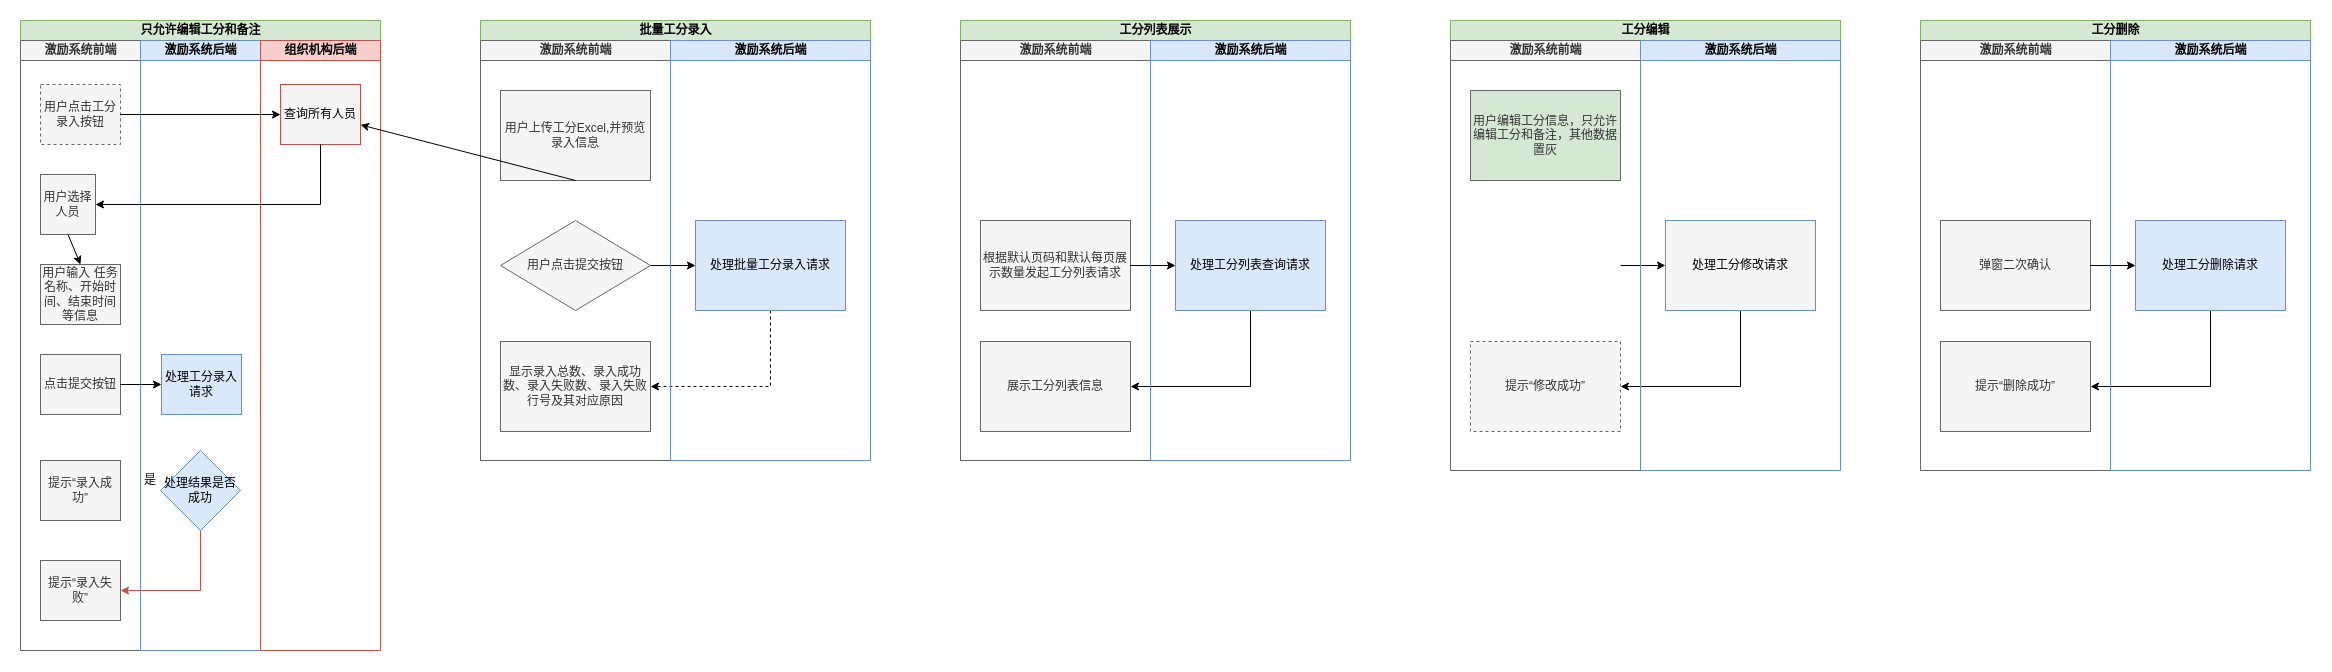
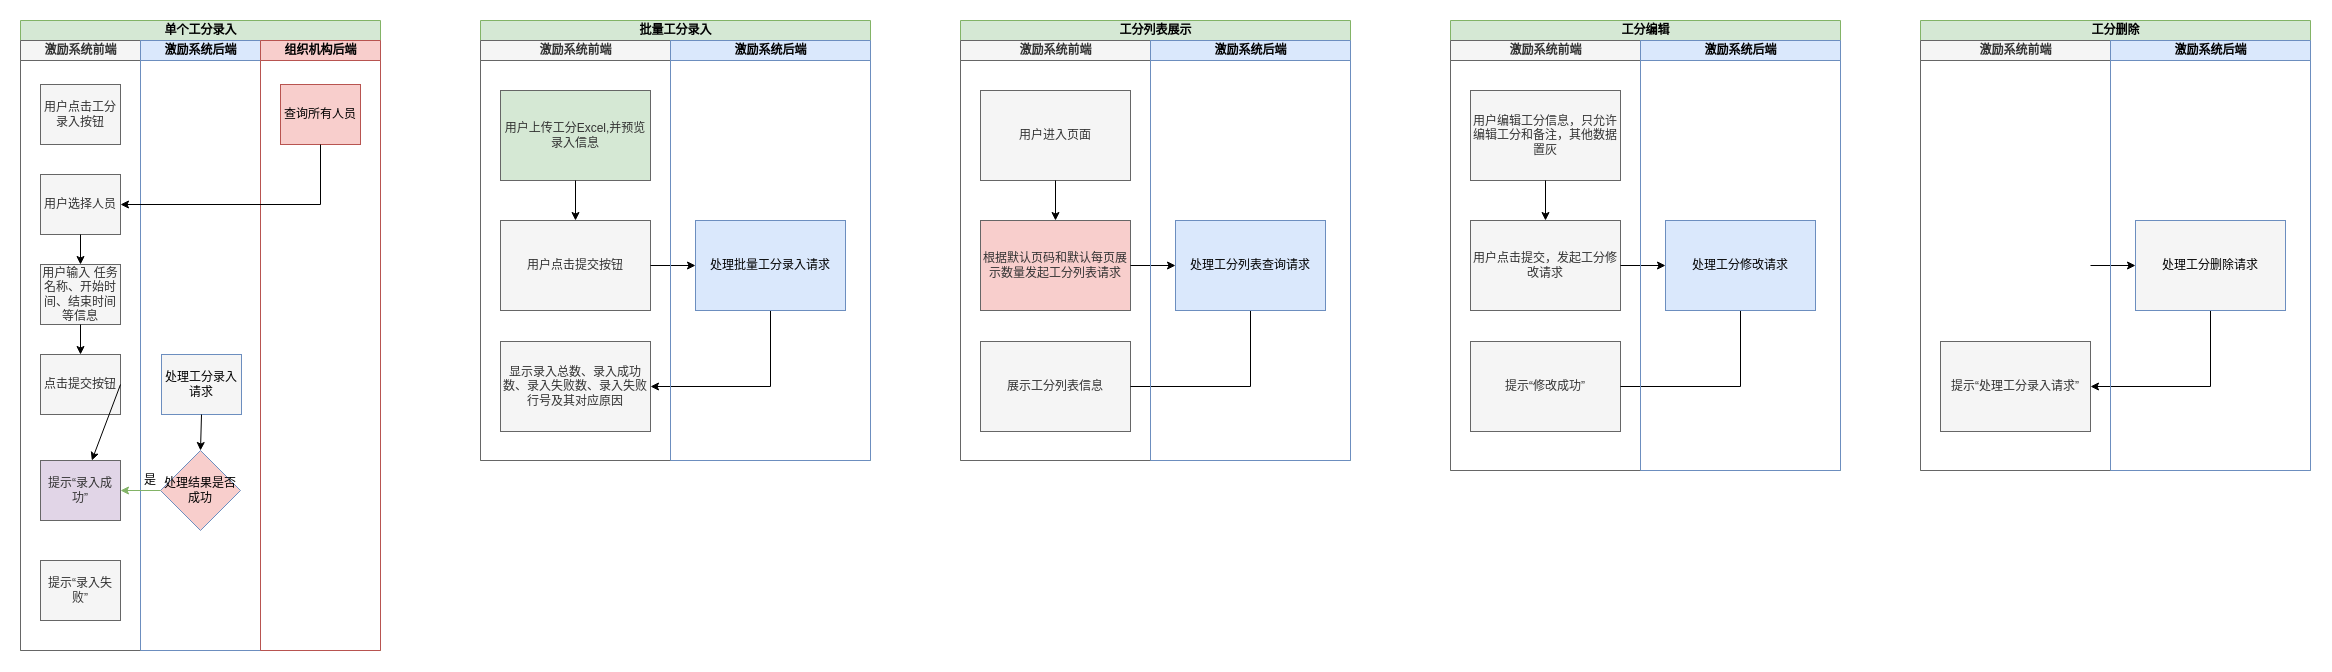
node "只允许编辑工分和备注": label "只允许编辑工分和备注" -> "单个工分录入"
node "用户点击工分录入按钮": style dashed -> solid
edge "用户点击工分录入按钮" -> "查询所有人员": removed
node "查询所有人员": fillcolor #f5f5f5 -> #f8cecc
node "用户上传工分Excel,并预览录入信息": fillcolor #f5f5f5 -> #d5e8d4
node "用户进入页面": added
node "用户编辑工分信息，只允许编辑工分和备注，其他数据置灰": fillcolor #d5e8d4 -> #f5f5f5
edge "用户上传工分Excel,并预览录入信息" -> "查询所有人员": now "用户上传工分Excel,并预览录入信息" -> "用户点击提交按钮"
edge "用户进入页面" -> "根据默认页码和默认每页展示数量发起工分列表请求": added
edge "用户编辑工分信息，只允许编辑工分和备注，其他数据置灰" -> "用户点击提交，发起工分修改请求": added
node "用户选择人员": size 55x60 -> 80x60
node "用户点击提交按钮": shape diamond -> rectangle
node "根据默认页码和默认每页展示数量发起工分列表请求": fillcolor #f5f5f5 -> #f8cecc
node "用户点击提交，发起工分修改请求": added
node "处理工分修改请求": fillcolor #f5f5f5 -> #dae8fc
node "弹窗二次确认": removed
node "处理工分删除请求": fillcolor #dae8fc -> #f5f5f5
edge "用户输入 任务名称、开始时间、结束时间等信息" -> "点击提交按钮": added
edge "点击提交按钮" -> "处理工分录入请求": now "点击提交按钮" -> "提示“录入成功”"
node "处理工分录入请求": fillcolor #dae8fc -> #f5f5f5
edge "处理批量工分录入请求" -> "显示录入总数、录入成功数、录入失败数、录入失败行号及其对应原因": style dashed -> solid
edge "处理工分列表查询请求" -> "展示工分列表信息": arrowhead classic -> none
node "提示“修改成功”": style dashed -> solid
edge "处理工分修改请求" -> "提示“修改成功”": arrowhead classic -> none
node "提示“删除成功”": label "提示“删除成功”" -> "提示“处理工分录入请求”"
edge "处理工分录入请求" -> "处理结果是否成功": added
node "提示“录入成功”": fillcolor #f5f5f5 -> #e1d5e7
edge "处理结果是否成功" -> "提示“录入成功”": added
node "处理结果是否成功": fillcolor #dae8fc -> #f8cecc
edge "处理结果是否成功" -> "提示“录入失败”": removed
